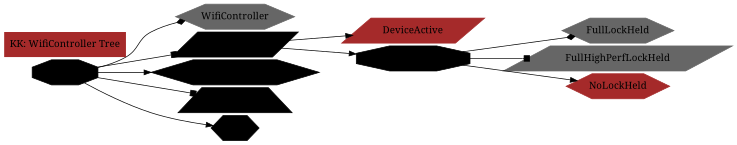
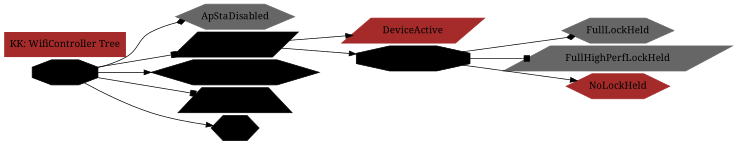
node "WifiController": label "WifiController" -> "ApStaDisabled"
